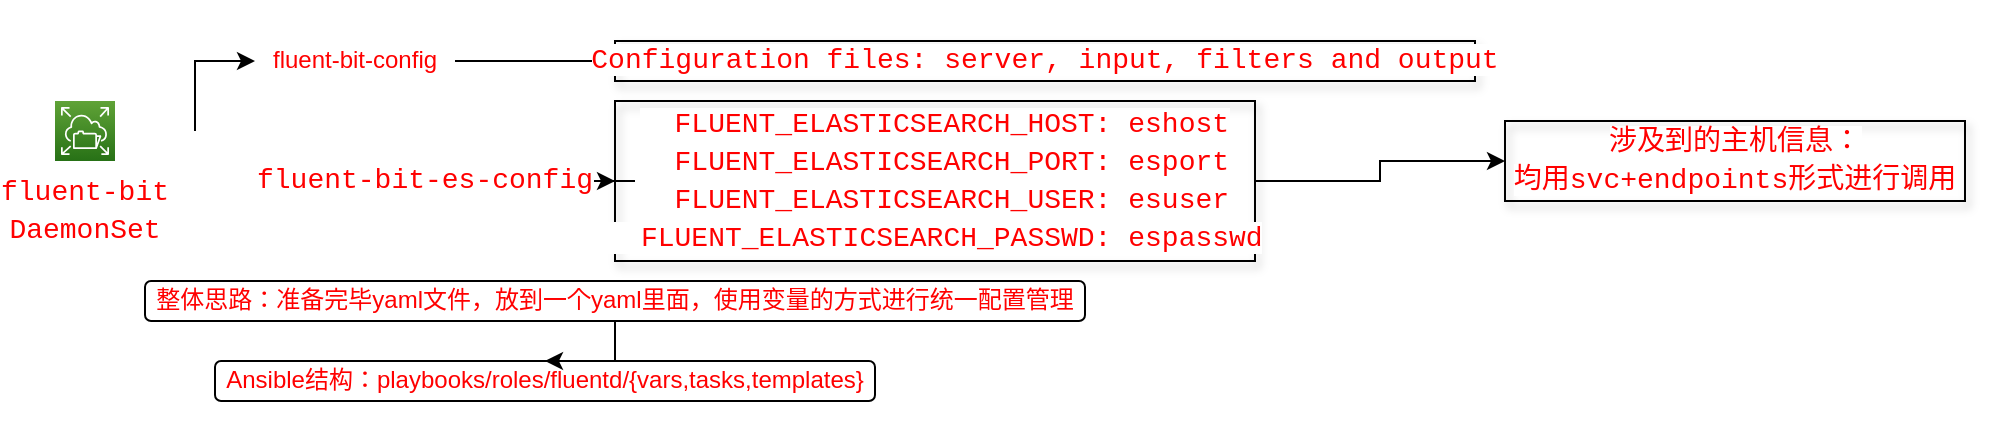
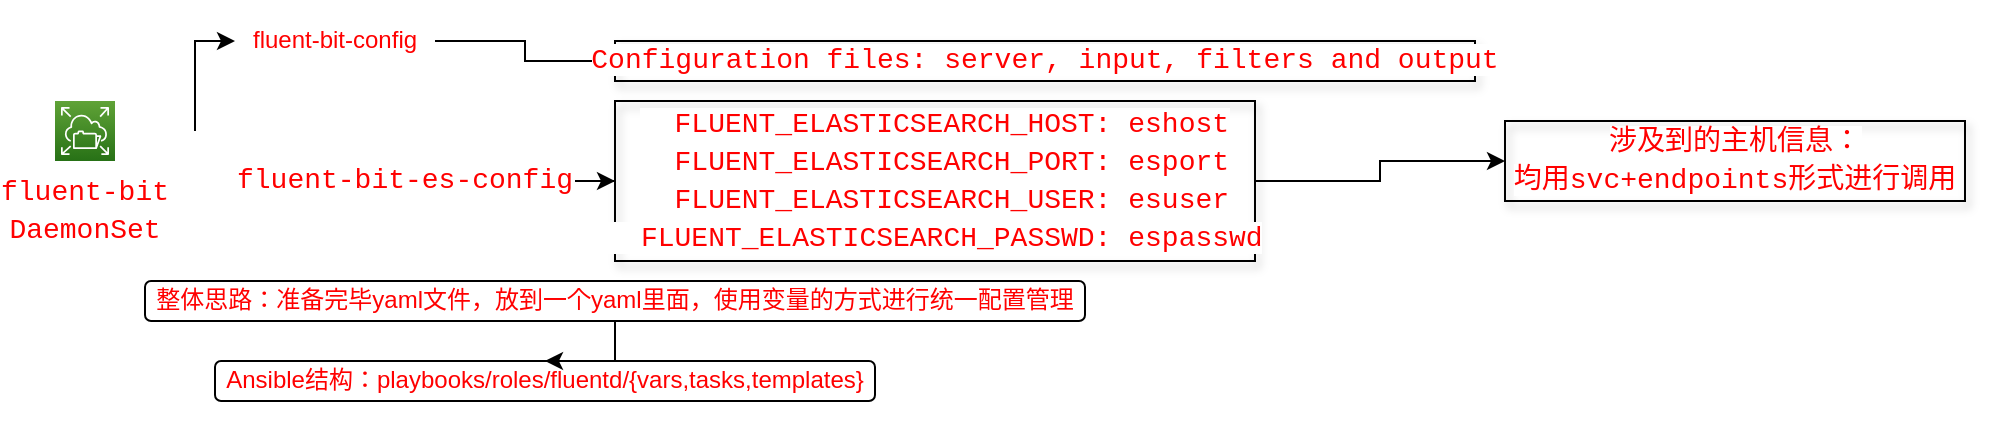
node "fluent-bit-config": moved (355, 61) -> (335, 41)
node "fluent-bit-es-config": moved (425, 181) -> (405, 181)
